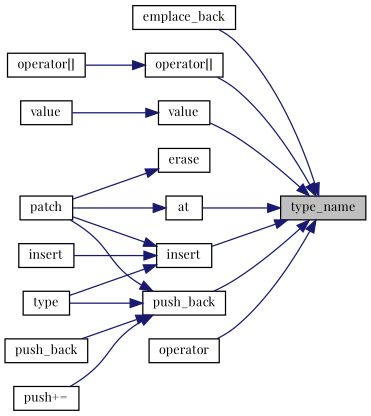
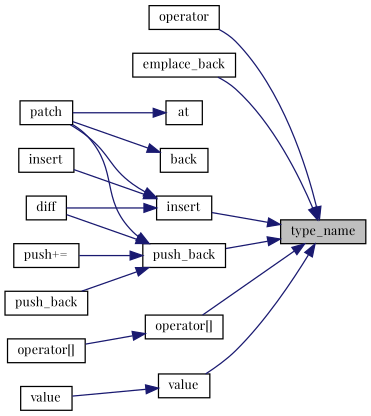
node "erase": label "erase" -> "back"
edge "at" -> "type_name": removed
node "type": label "type" -> "diff"
